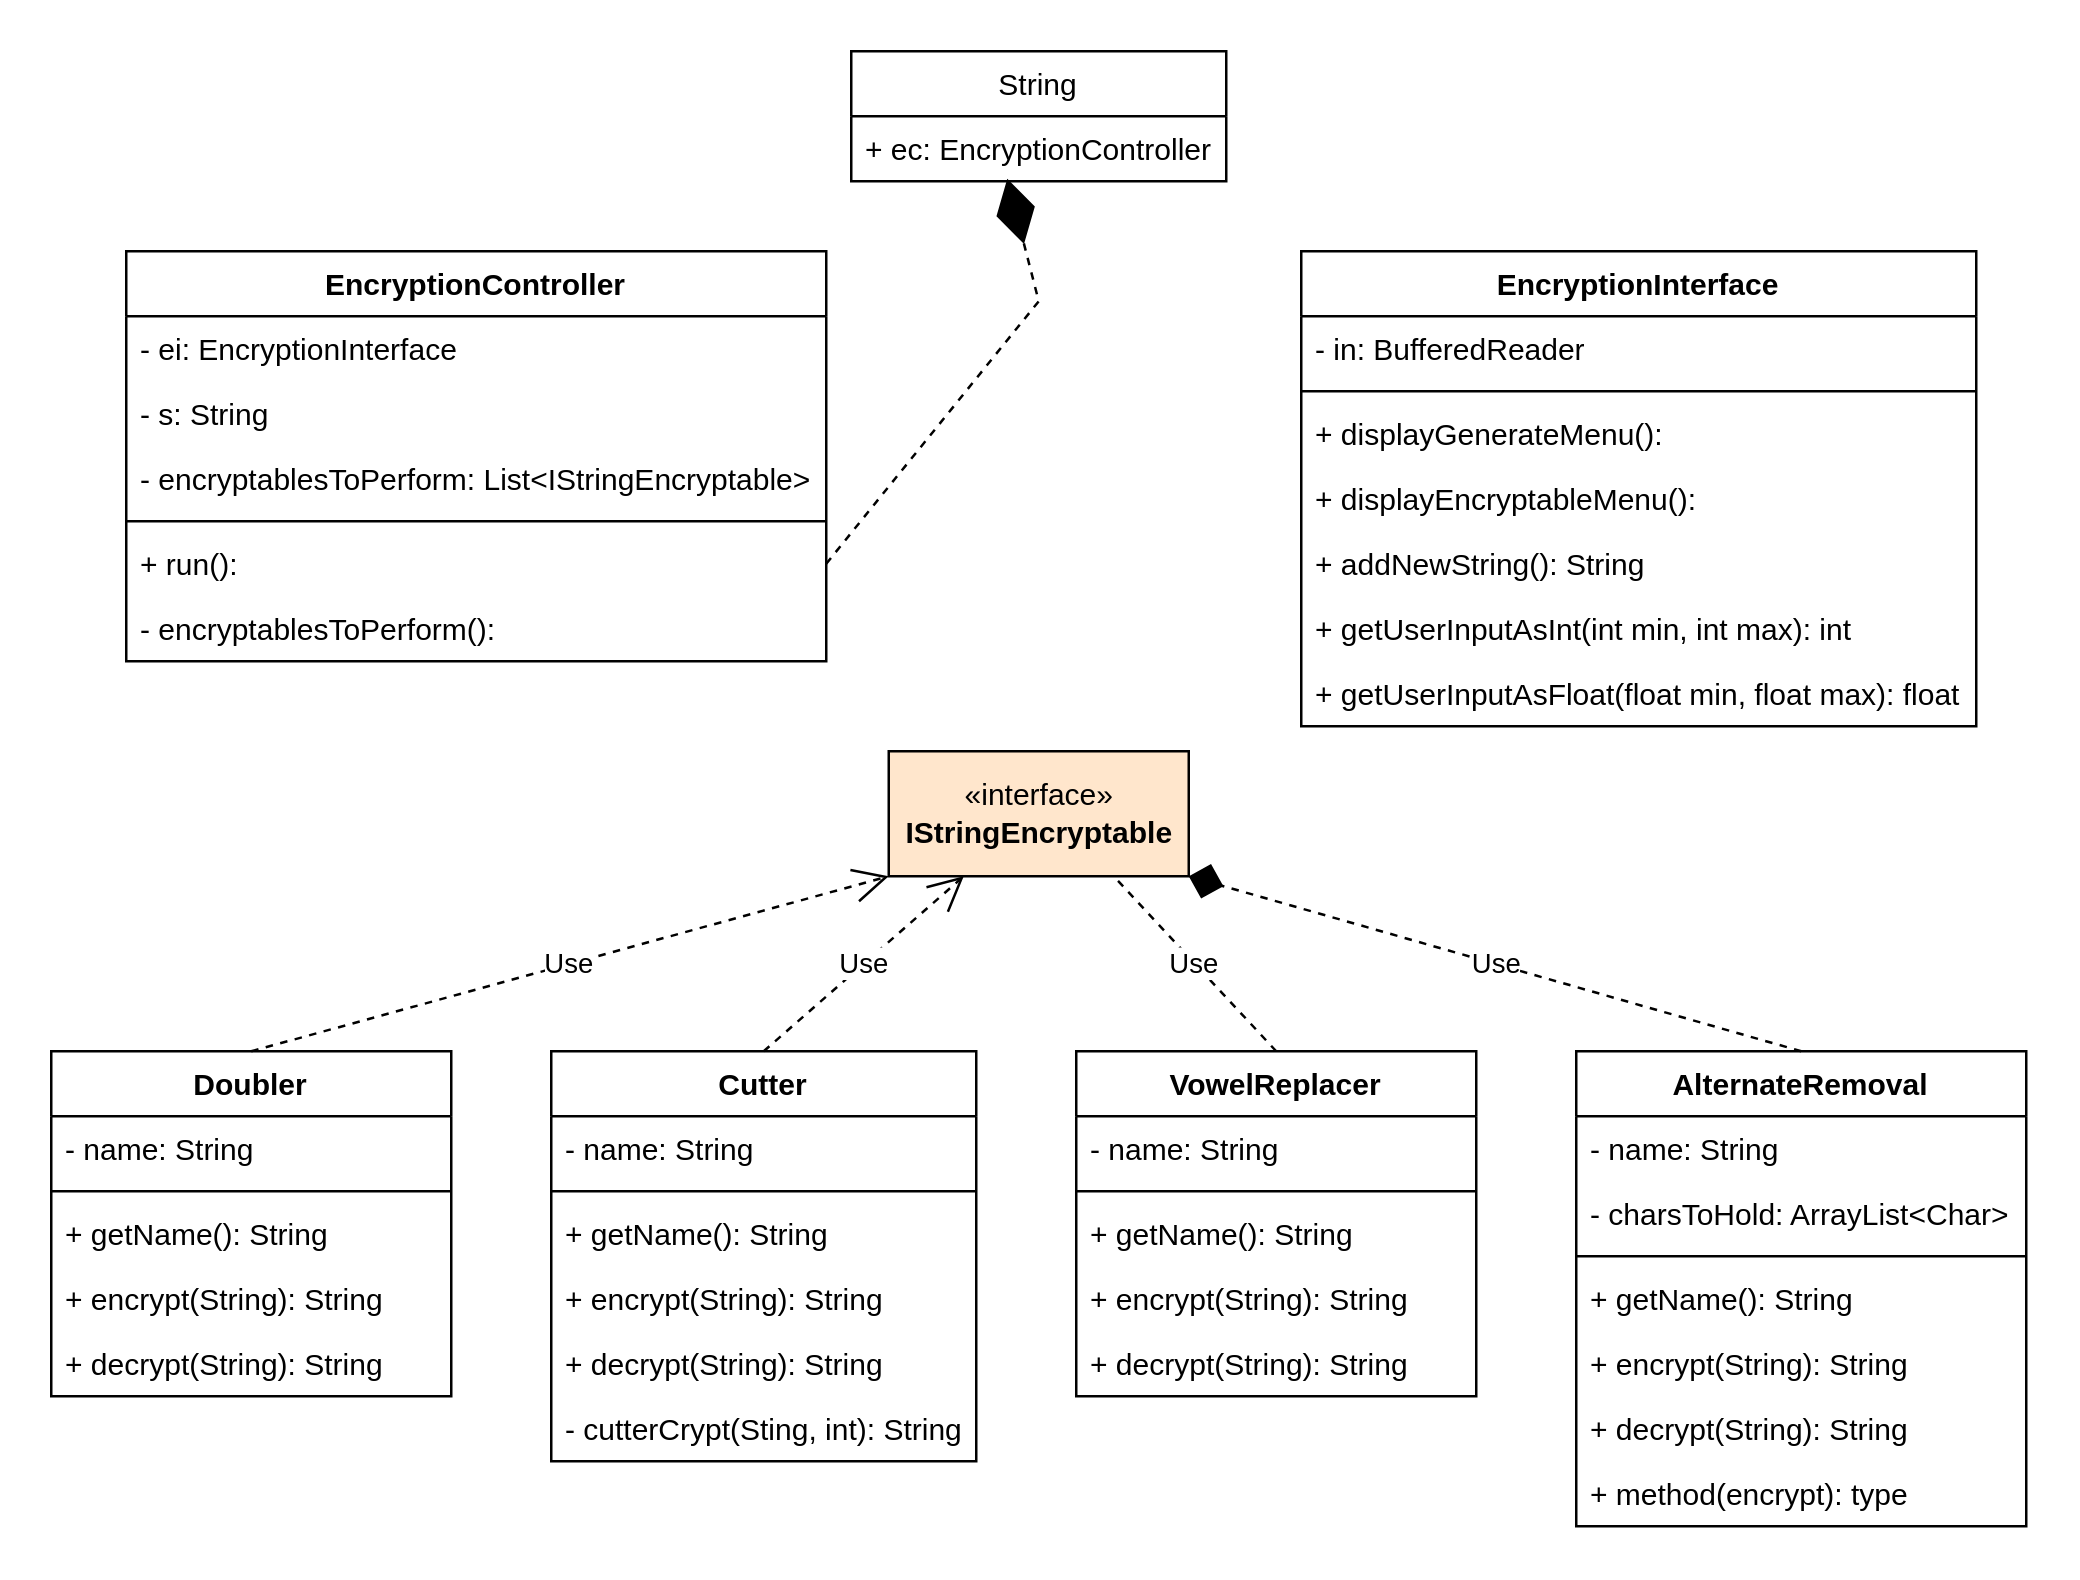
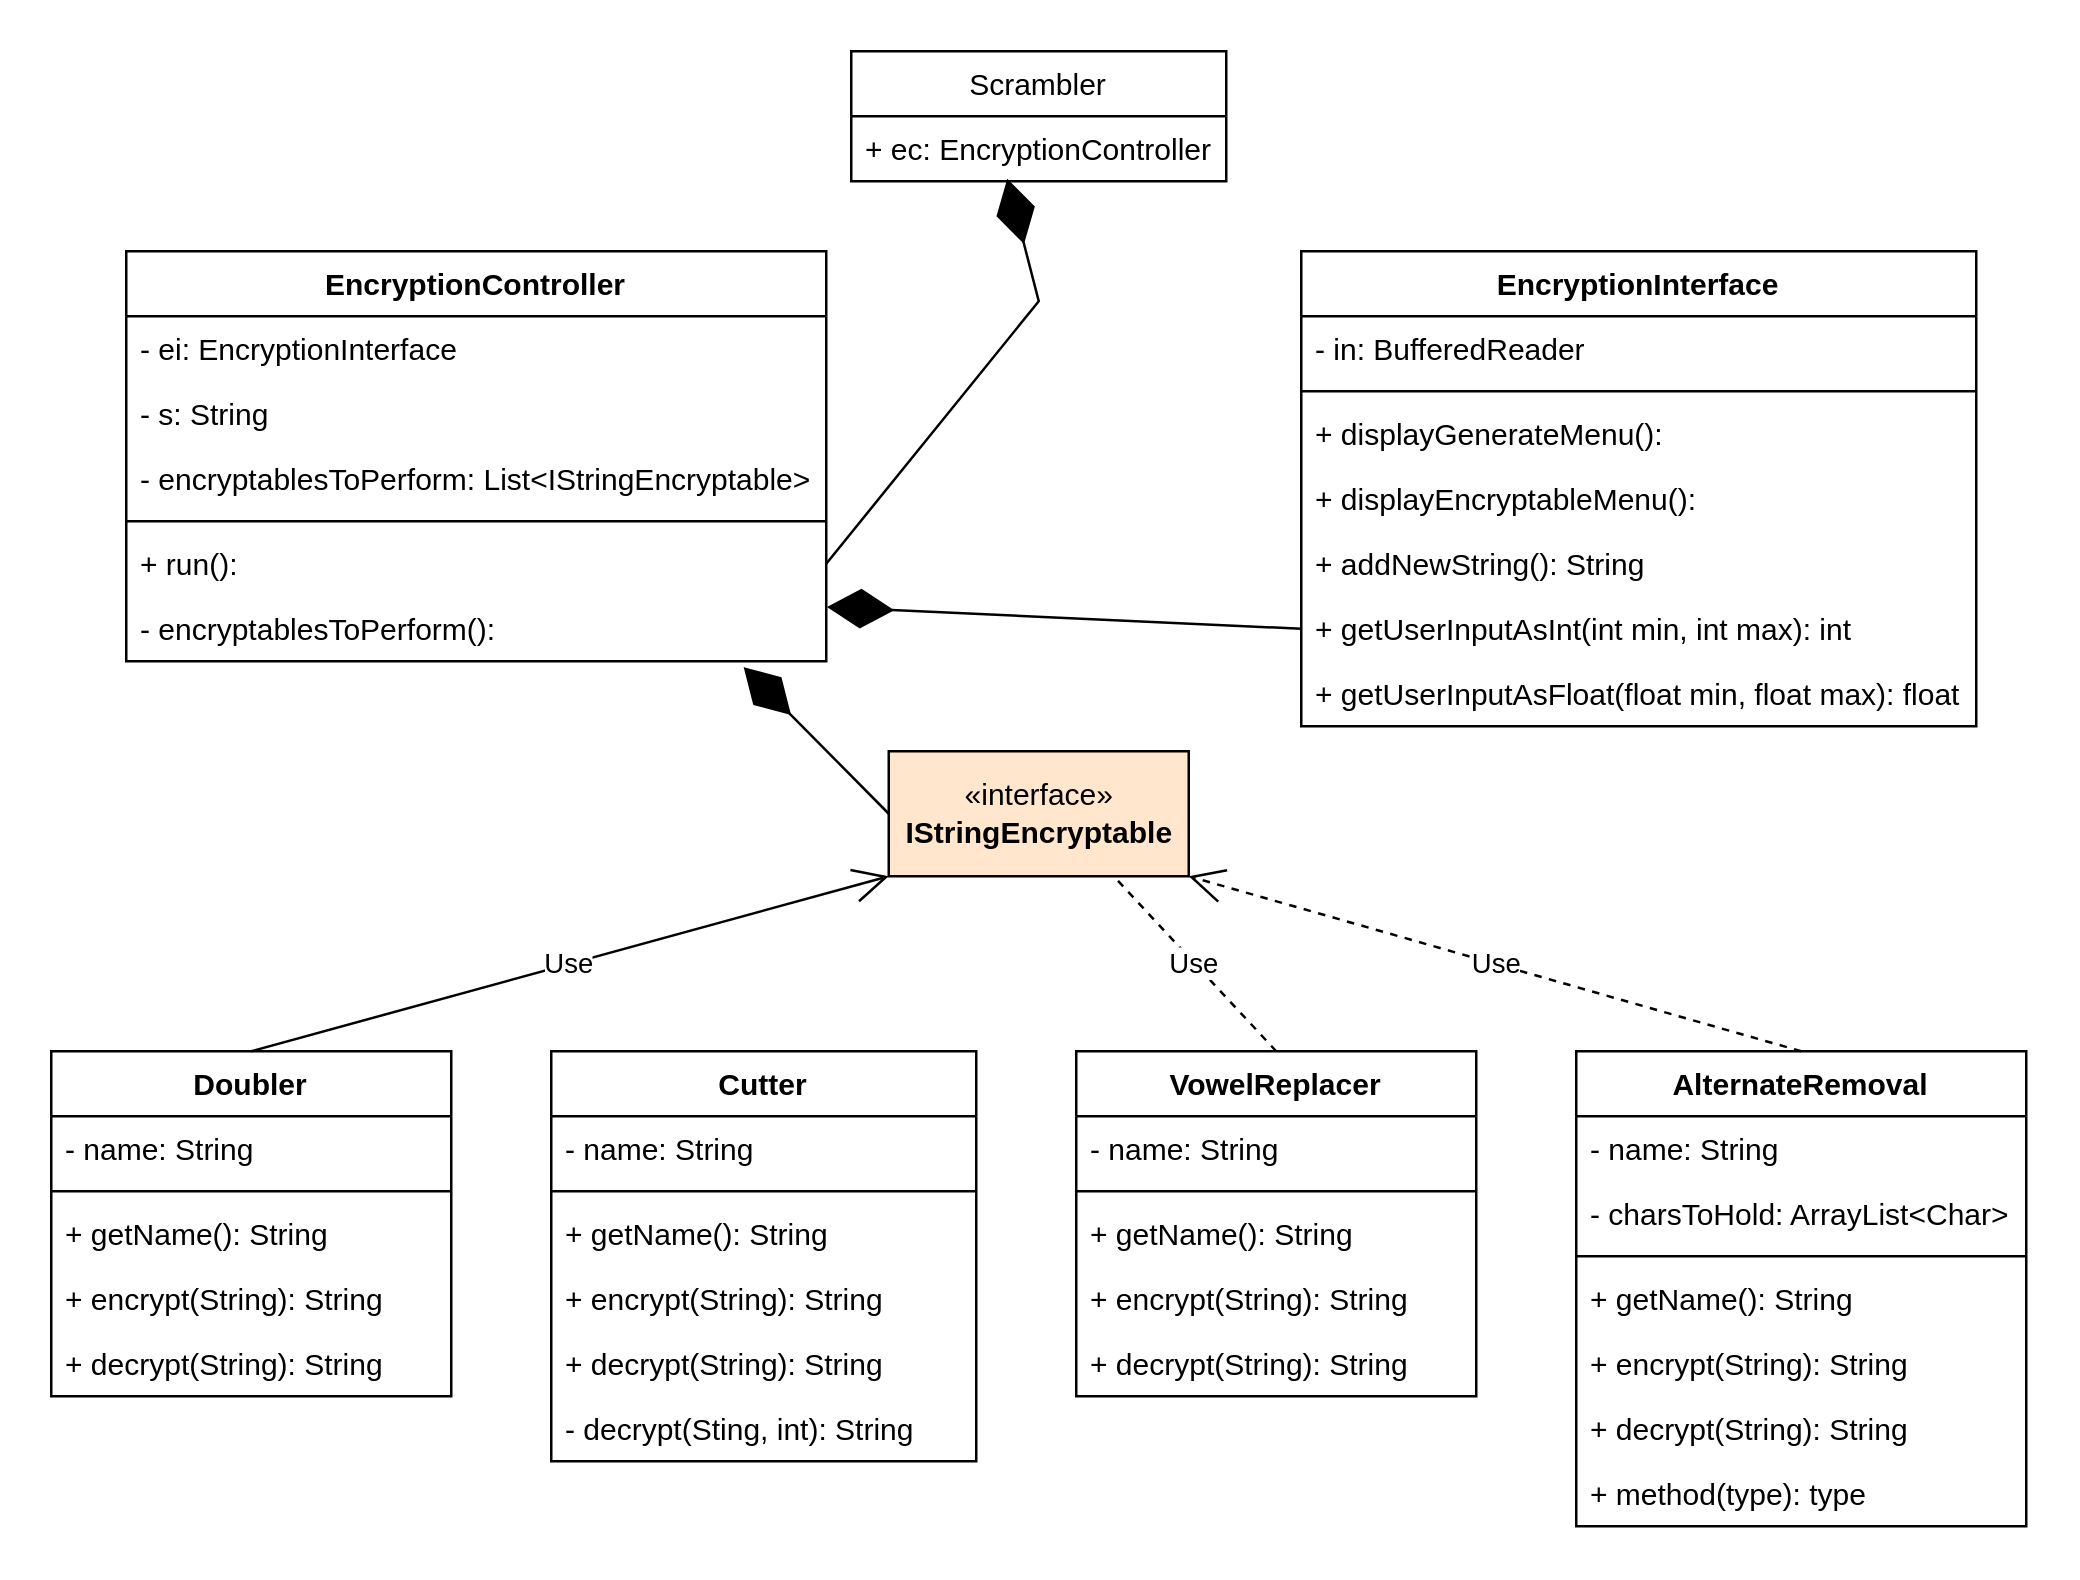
node "String": label "String" -> "Scrambler"
edge "+ run():" -> "+ ec: EncryptionController": style dashed -> solid
edge "+ getUserInputAsInt(int min, int max): int" -> "+ run():": added
edge "«interface» IStringEncryptable" -> "- encryptablesToPerform():": added
edge "AlternateRemoval" -> "«interface» IStringEncryptable": arrowhead diamond -> open
edge "Doubler" -> "«interface» IStringEncryptable": style dashed -> solid
edge "Cutter" -> "«interface» IStringEncryptable": removed, label "Use"
node "- cutterCrypt(Sting, int): String": label "- cutterCrypt(Sting, int): String" -> "- decrypt(Sting, int): String"
node "+ method(encrypt): type": label "+ method(encrypt): type" -> "+ method(type): type"
